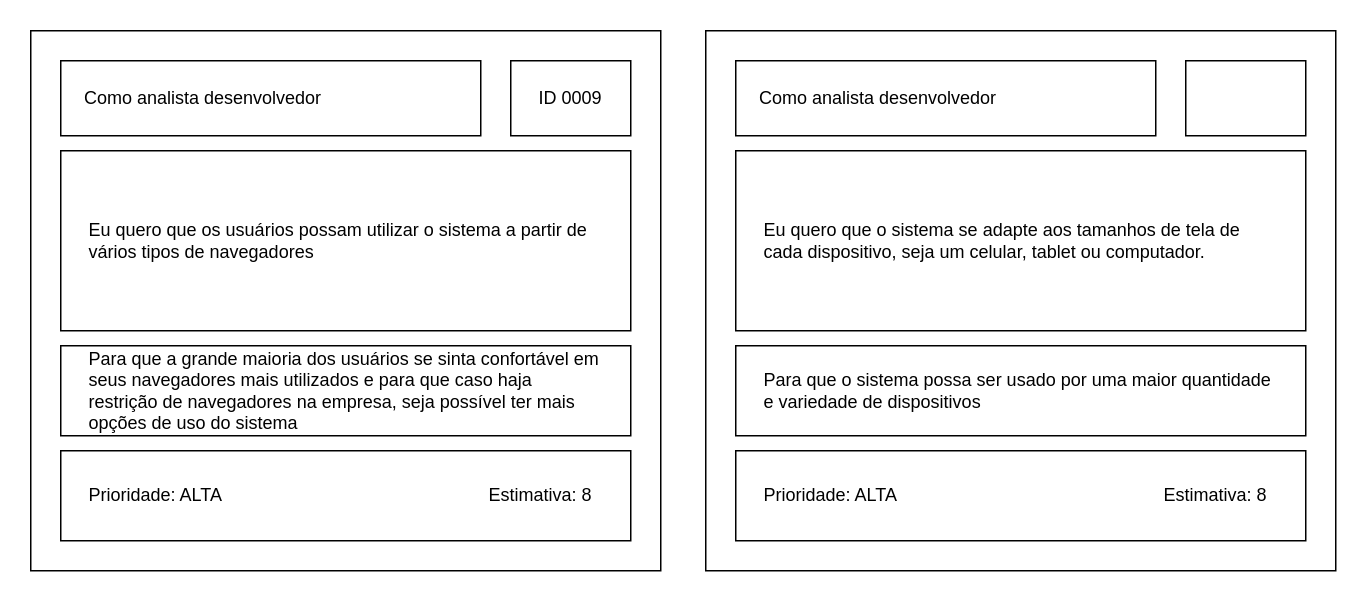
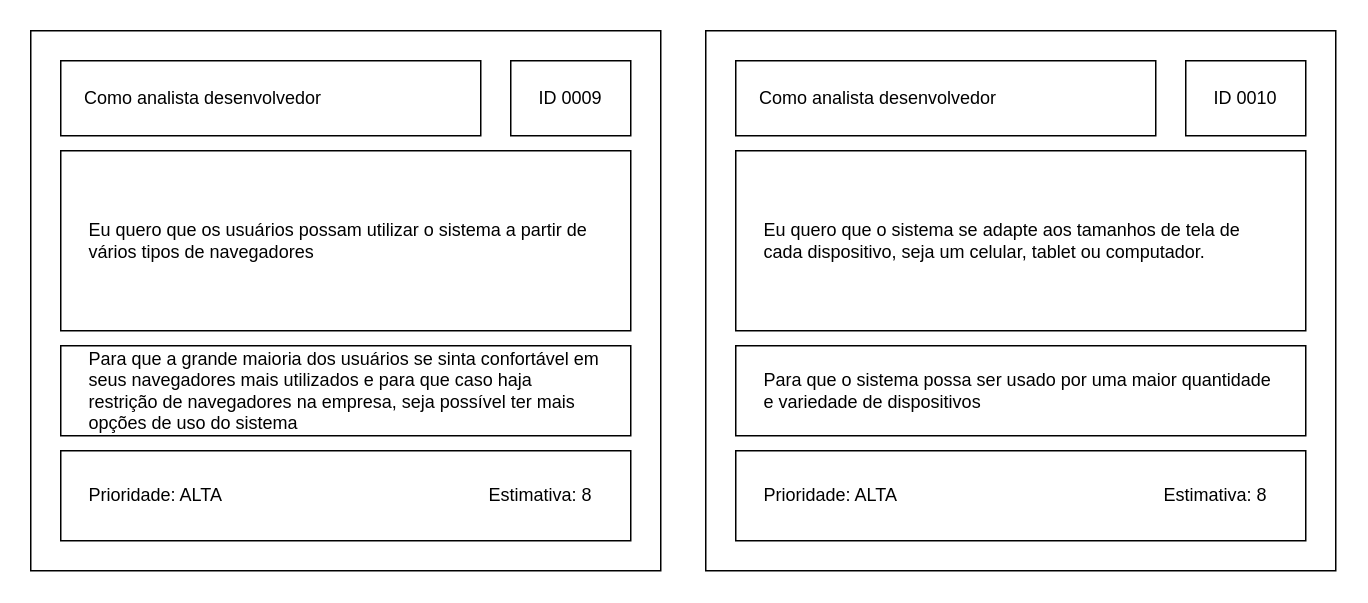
node "ID 0010": added
